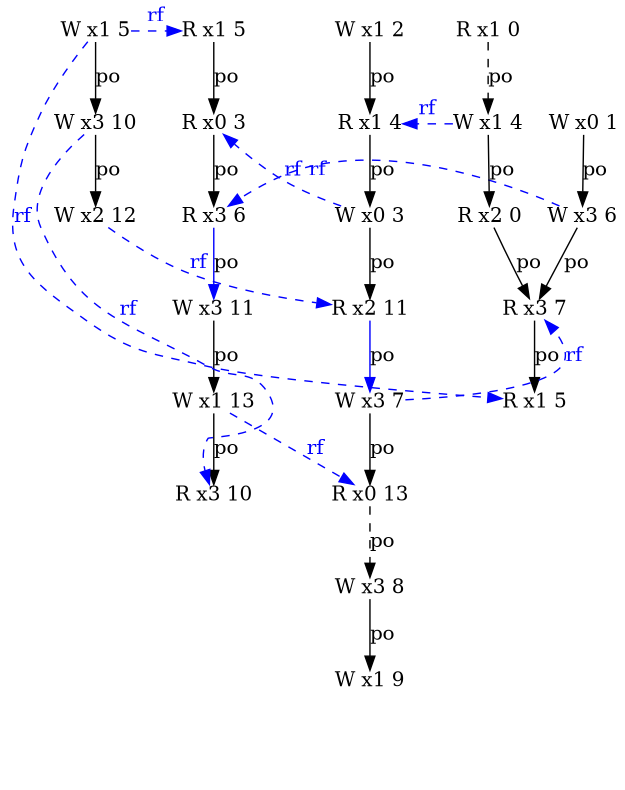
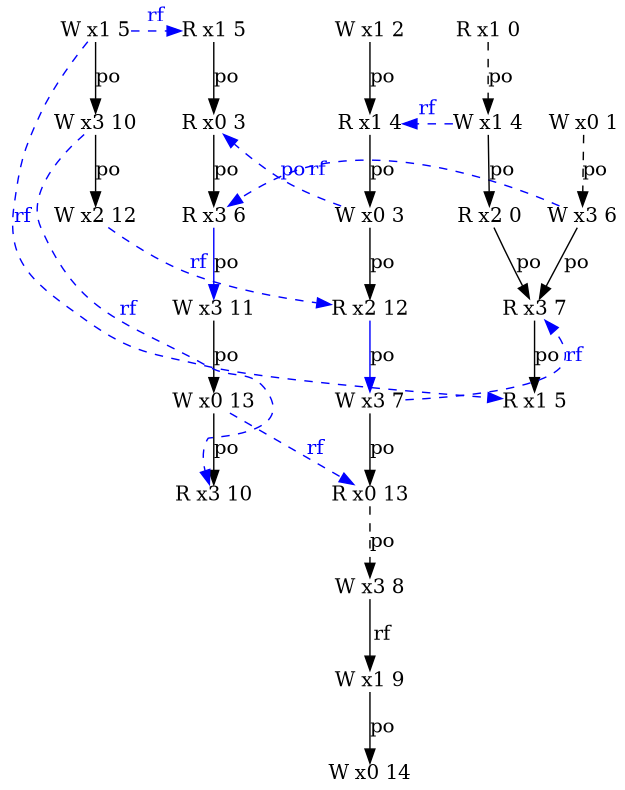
edge "W x0 1" -> "W x3 6": style solid -> dashed
edge "W x0 3" -> "R x0 3": label "rf" -> "po"
node "R x2 11": label "R x2 11" -> "R x2 12"
node "W x1 13": label "W x1 13" -> "W x0 13"
edge "W x3 8" -> "W x1 9": label "po" -> "rf"
node "W x0 14": added
